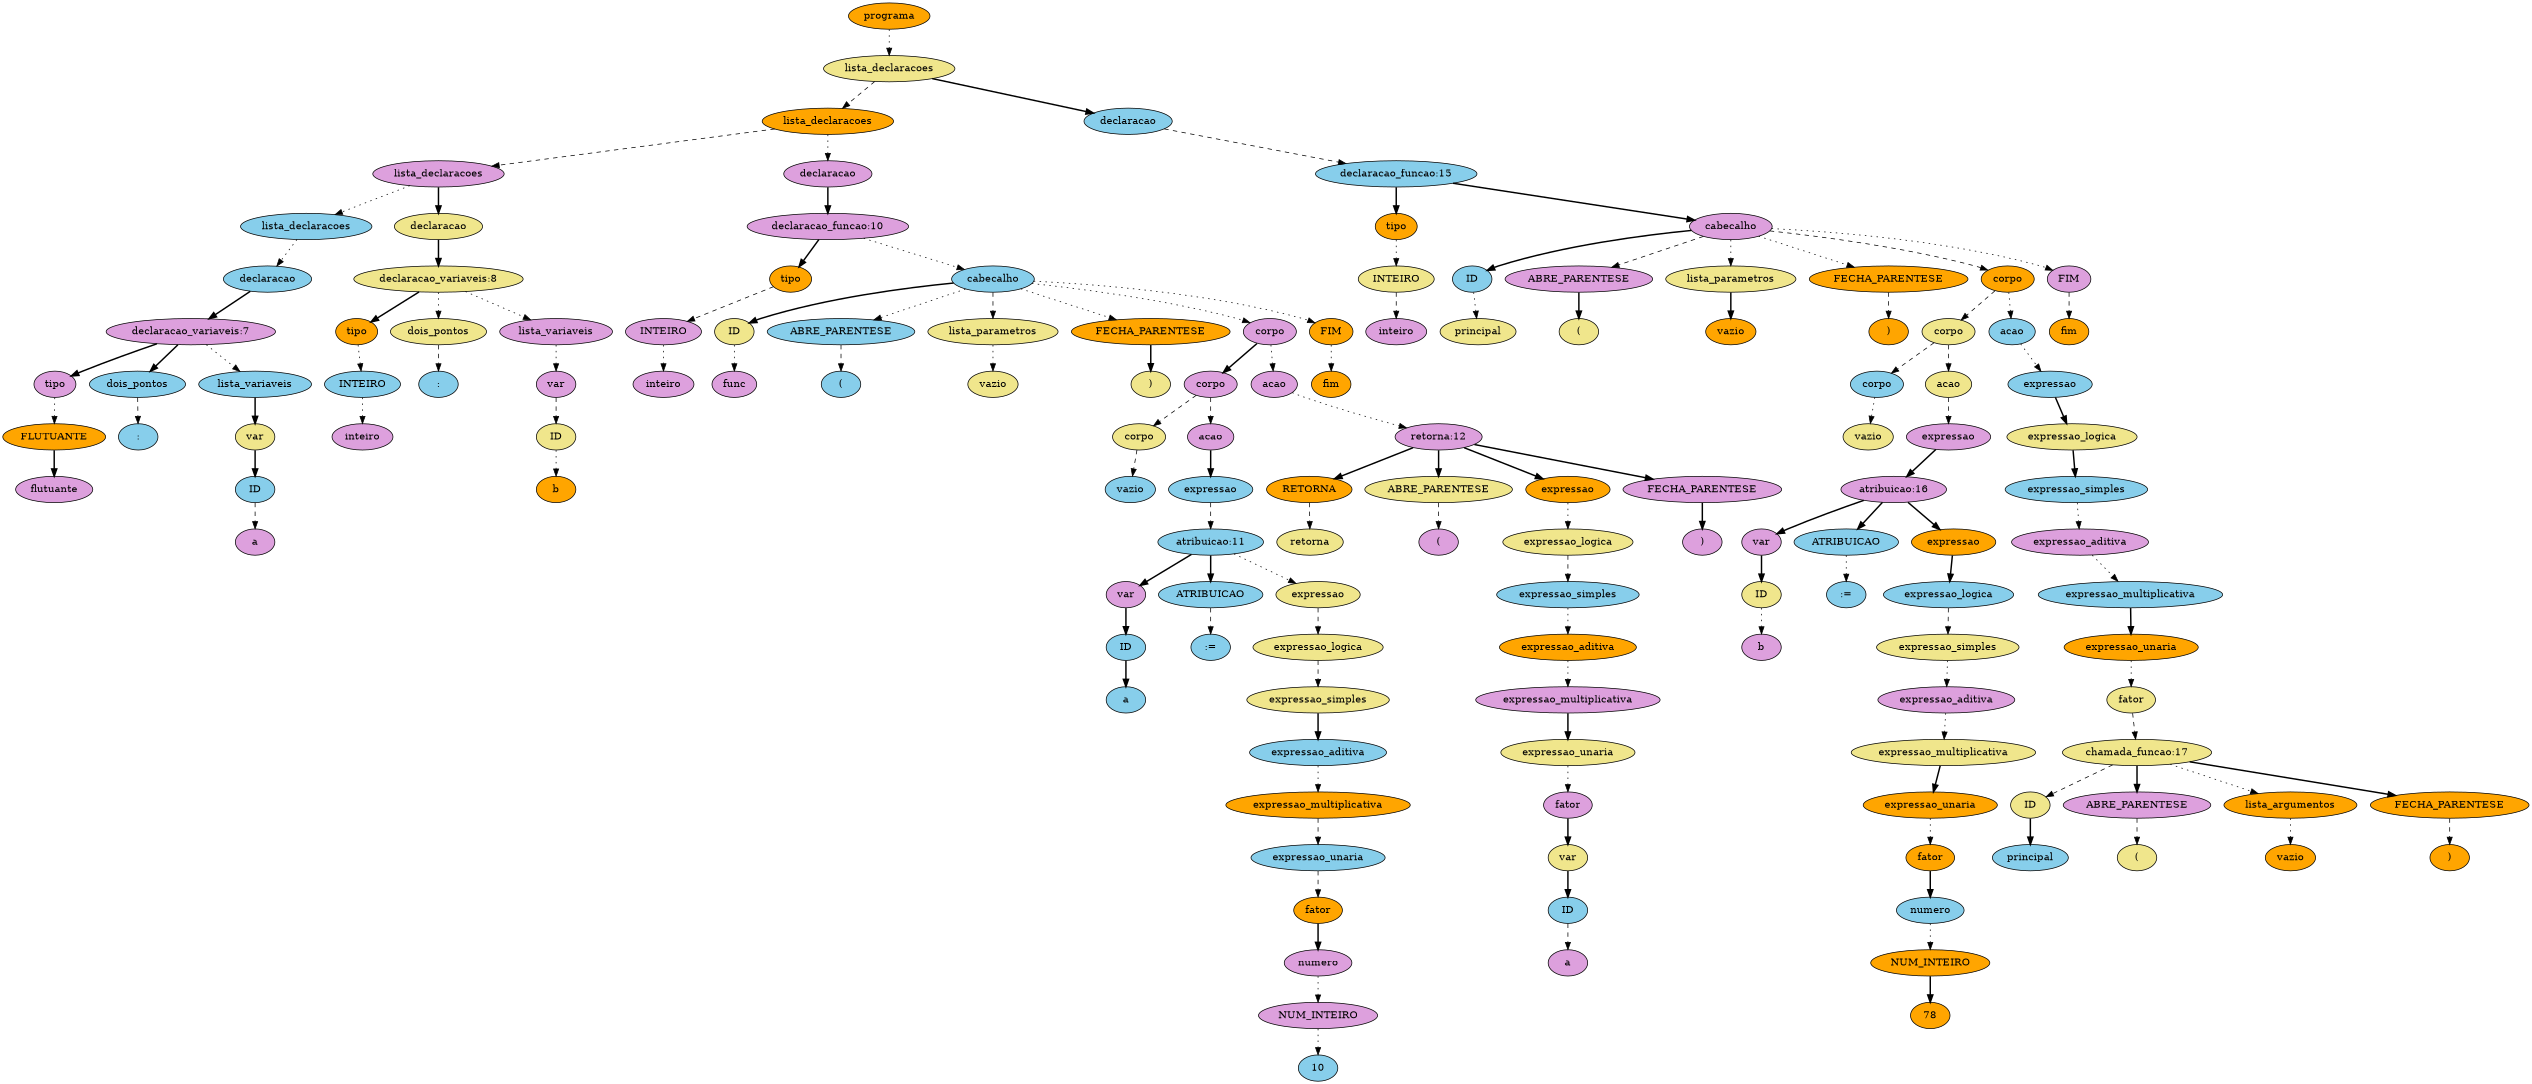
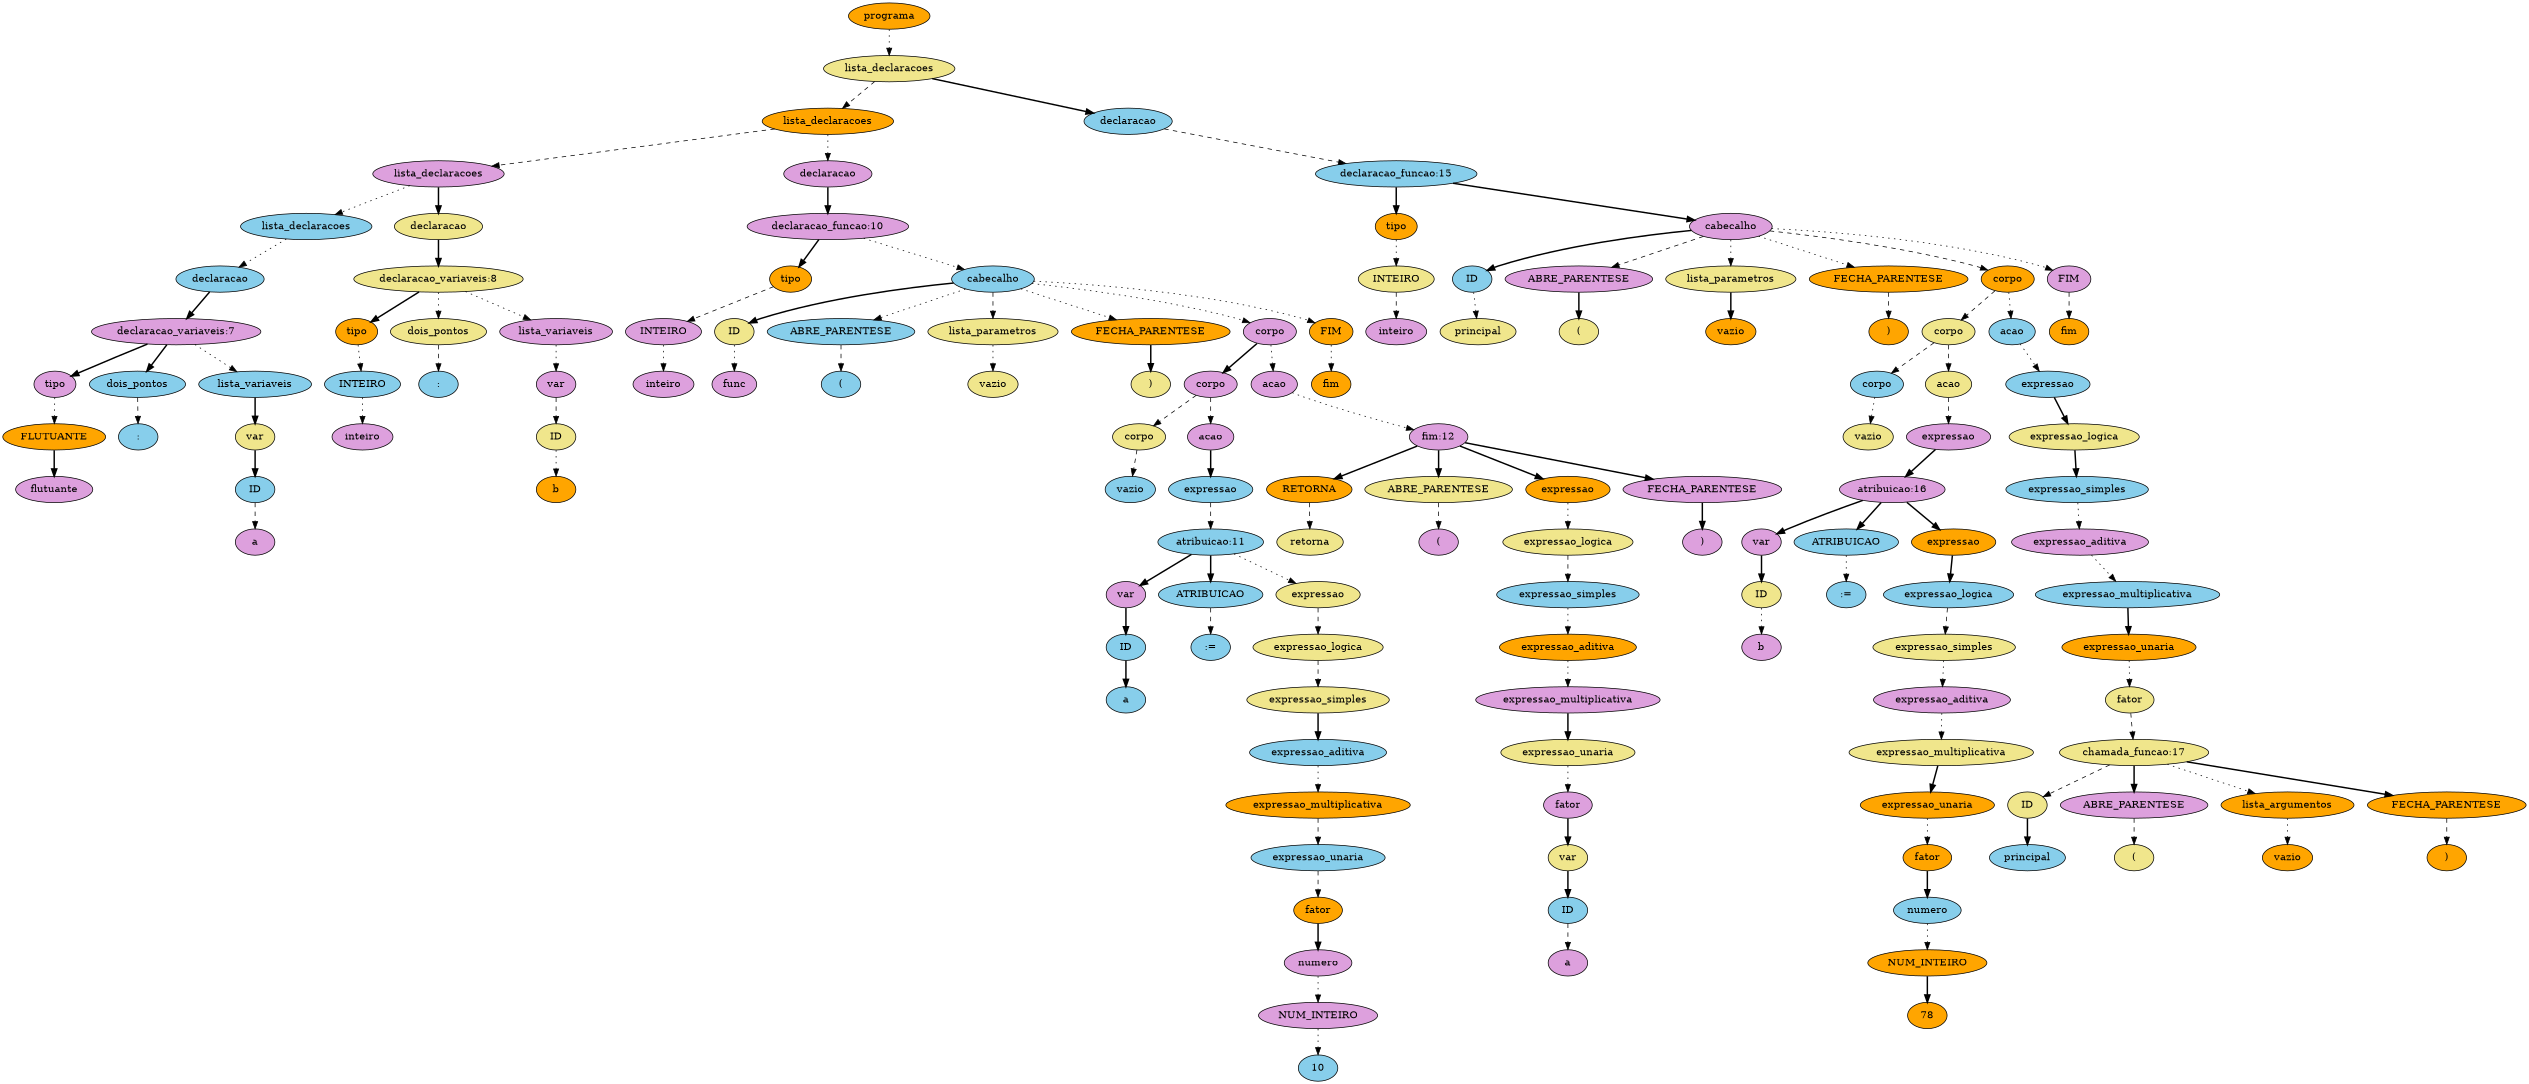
node "retorna:12": label "retorna:12" -> "fim:12"
